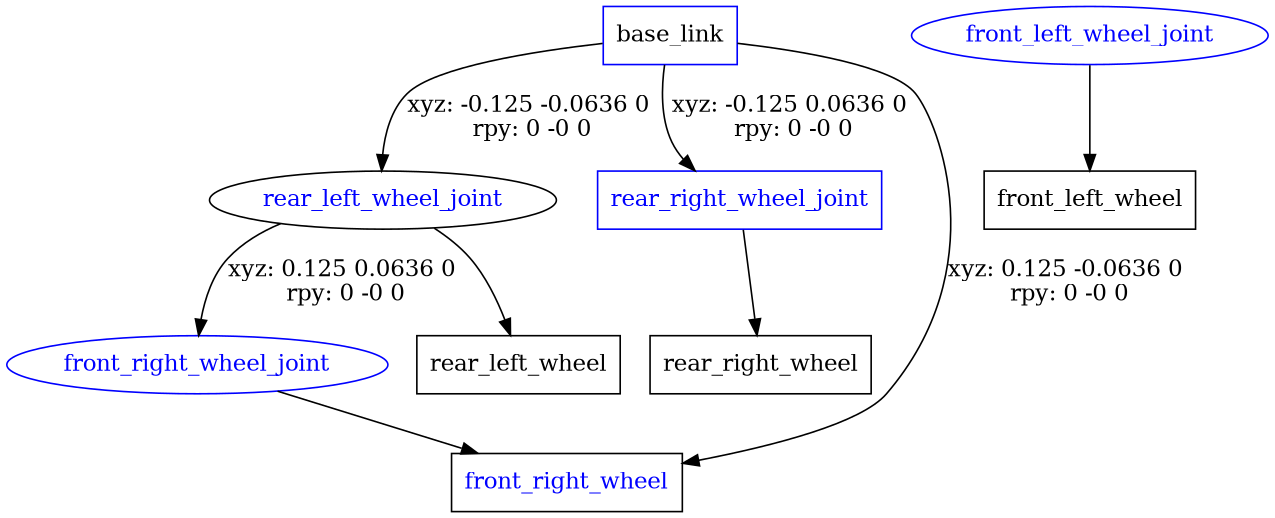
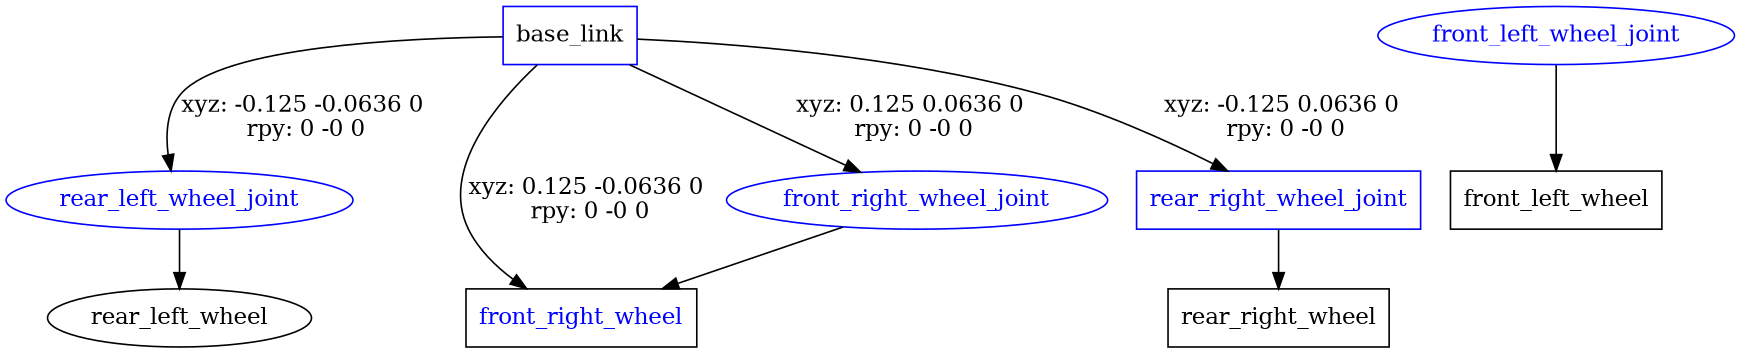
node "rear_left_wheel_joint": color black -> blue
edge "rear_left_wheel_joint" -> "front_right_wheel_joint": now "base_link" -> "front_right_wheel_joint"
node "rear_left_wheel": shape box -> ellipse
